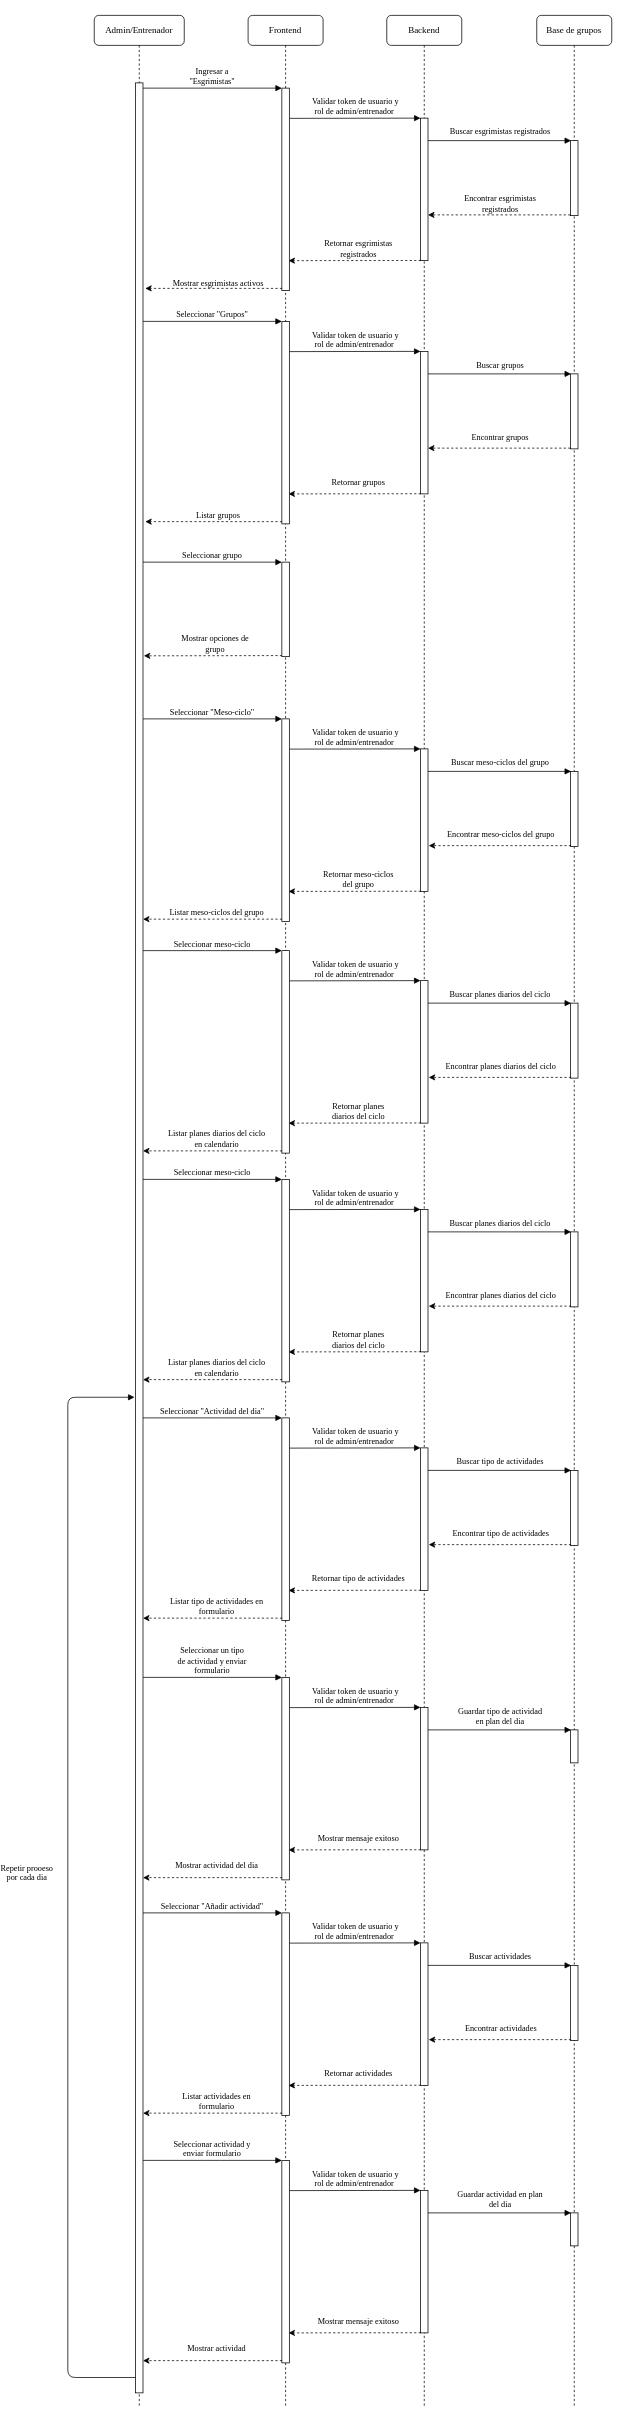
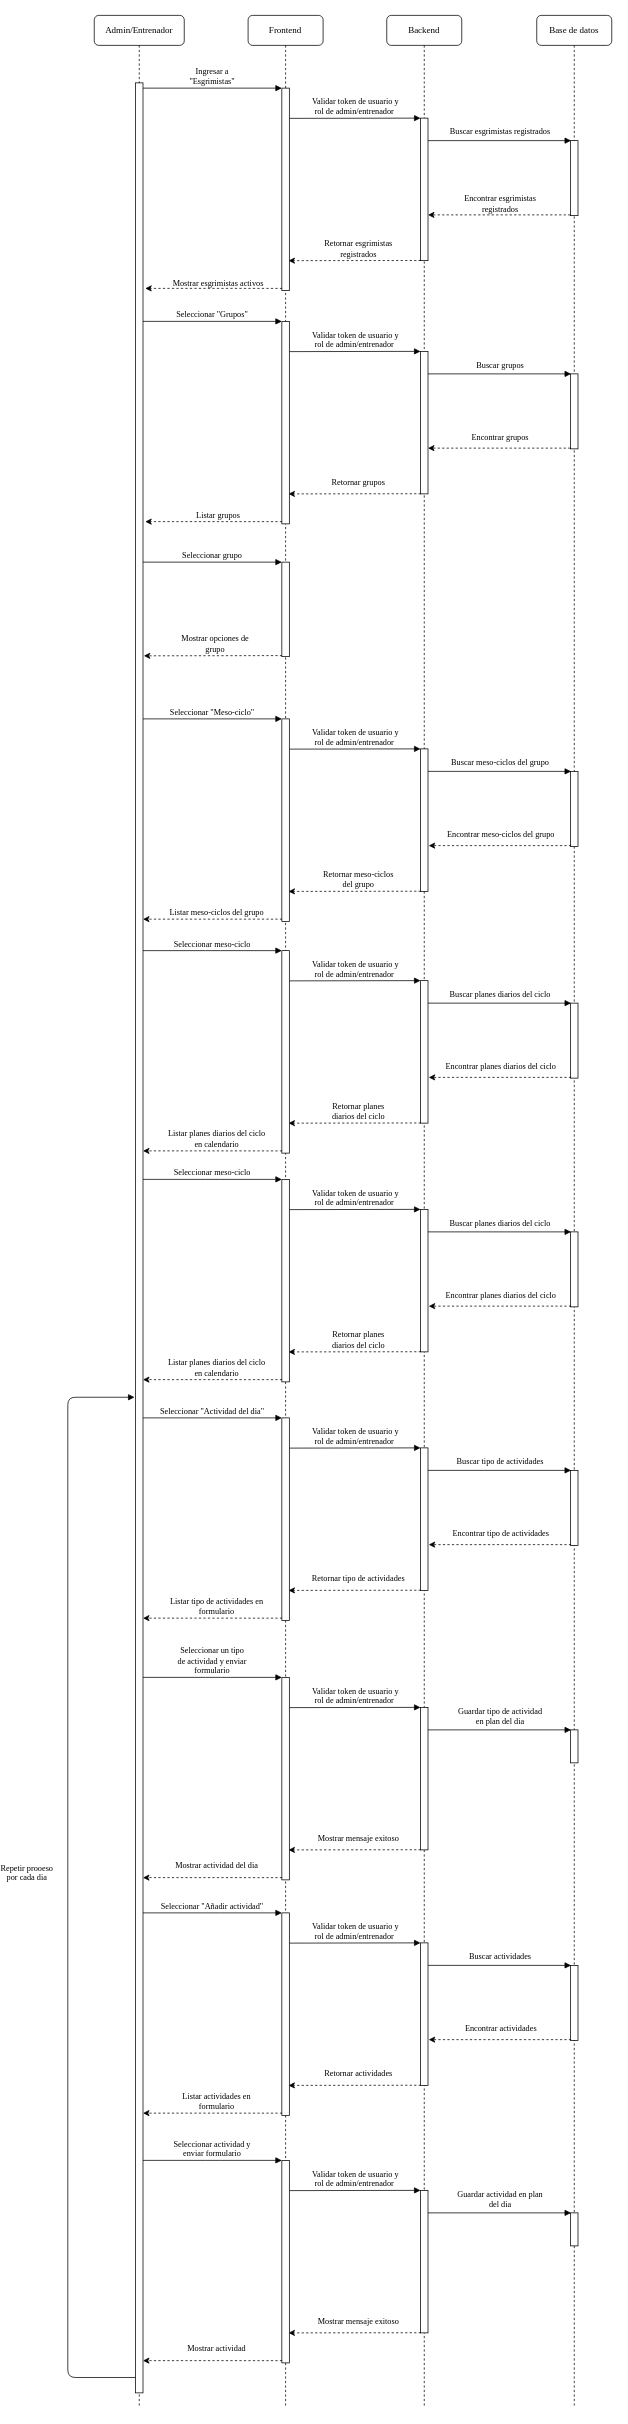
node "Base de grupos": label "Base de grupos" -> "Base de datos"
